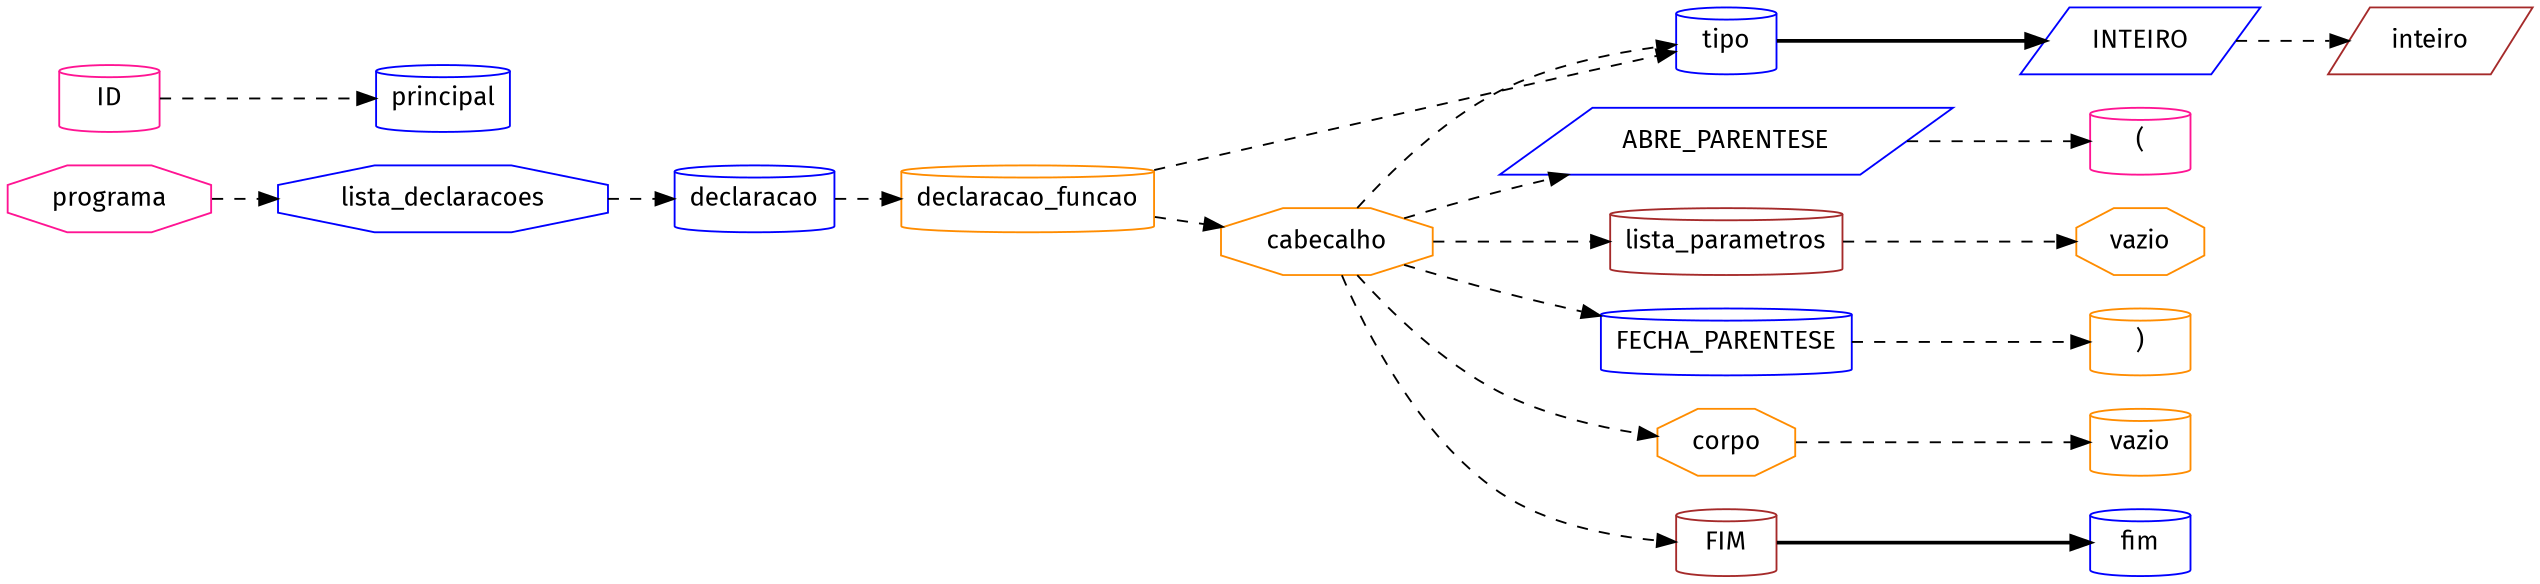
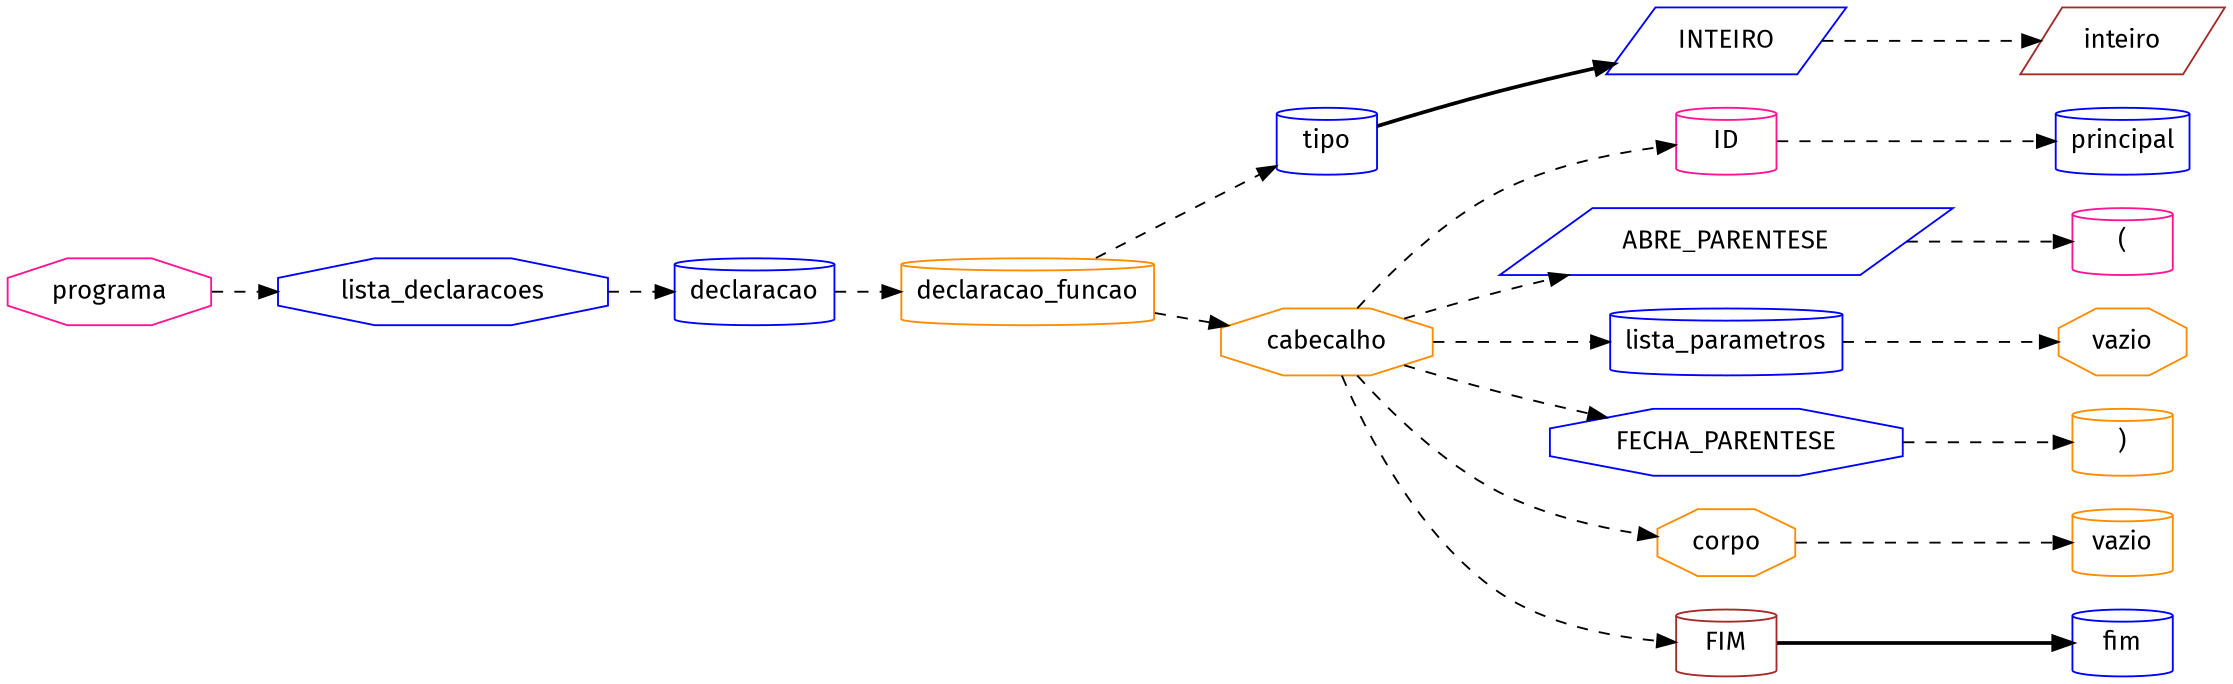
edge "cabecalho" -> "tipo": now "cabecalho" -> "ID"
node "lista_parametros": color brown -> blue
node "FECHA_PARENTESE": shape cylinder -> octagon
